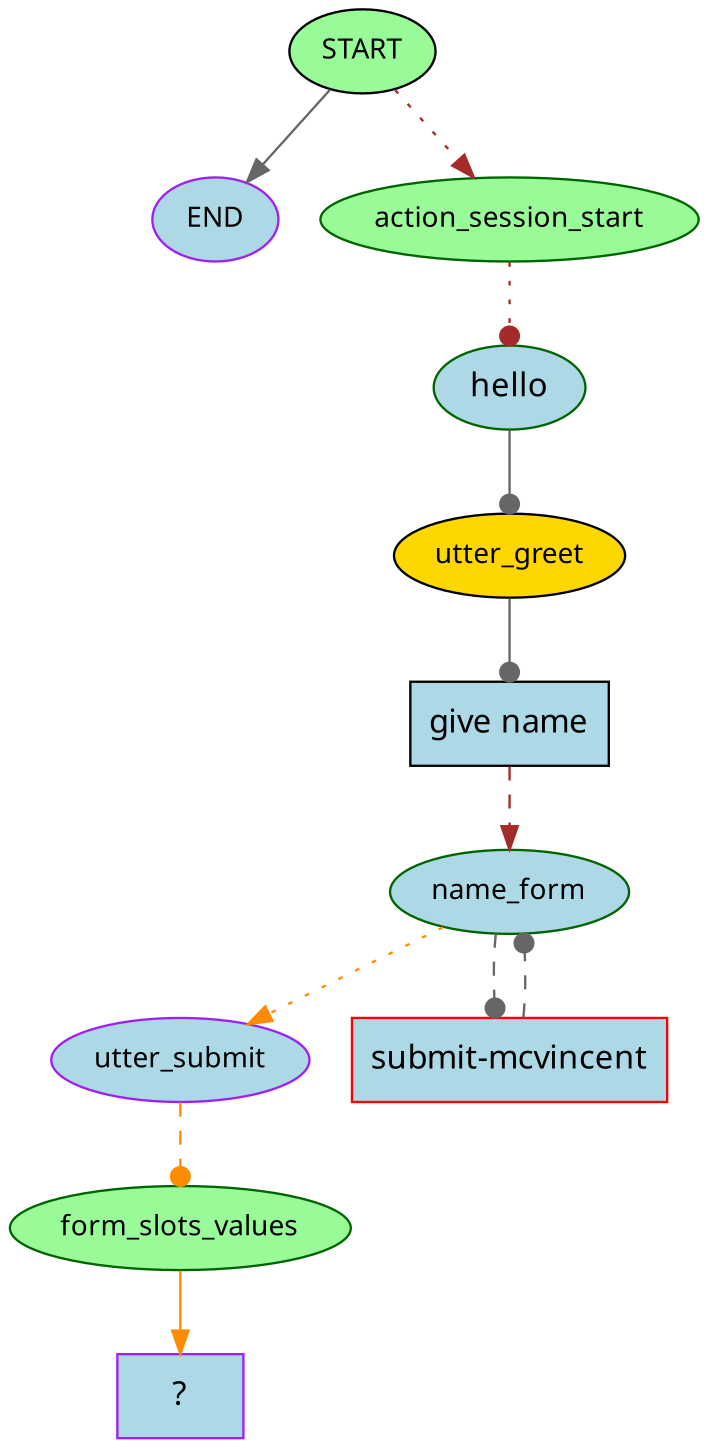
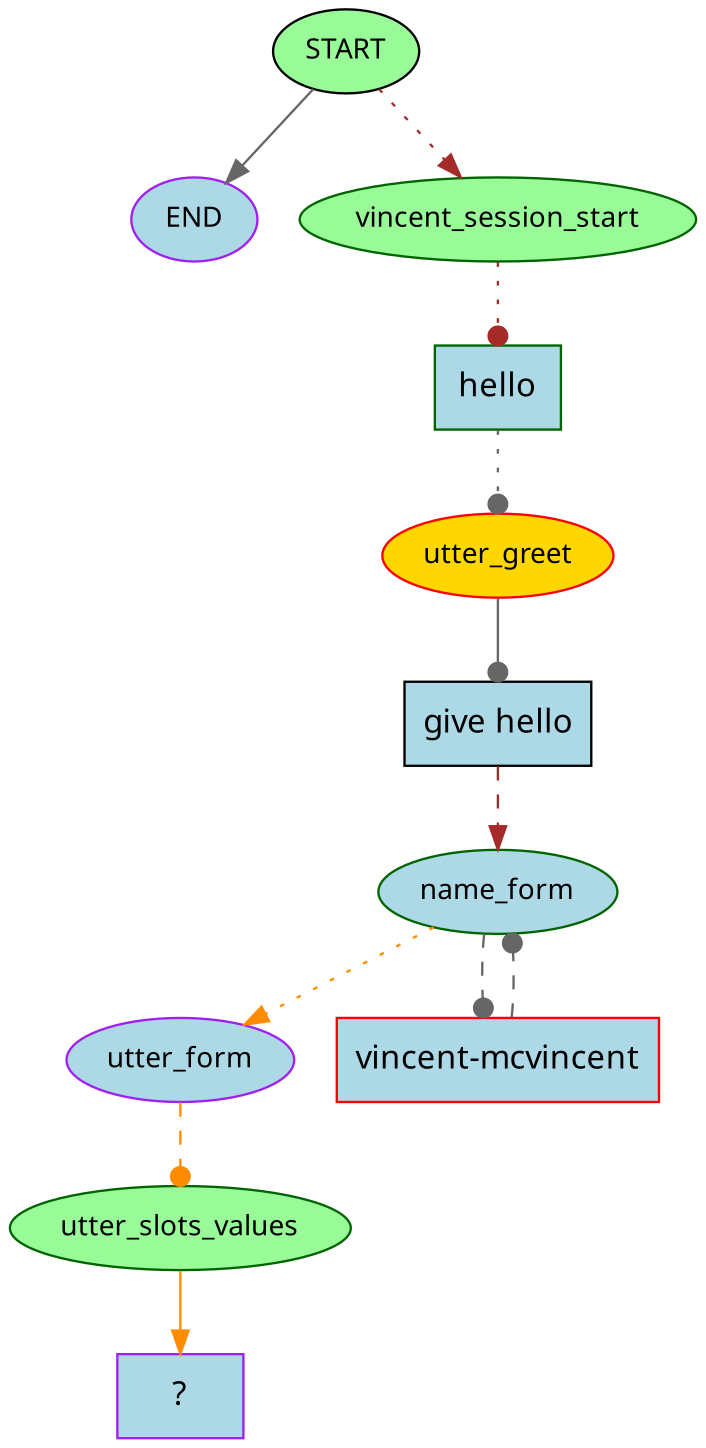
node "action_session_start": label "action_session_start" -> "vincent_session_start"
node "hello": shape ellipse -> box
edge "hello" -> "utter_greet": style solid -> dotted
node "utter_greet": color black -> red
node "give name": label "give name" -> "give hello"
node "utter_submit": label "utter_submit" -> "utter_form"
node "submit-mcvincent": label "submit-mcvincent" -> "vincent-mcvincent"
node "form_slots_values": label "form_slots_values" -> "utter_slots_values"
